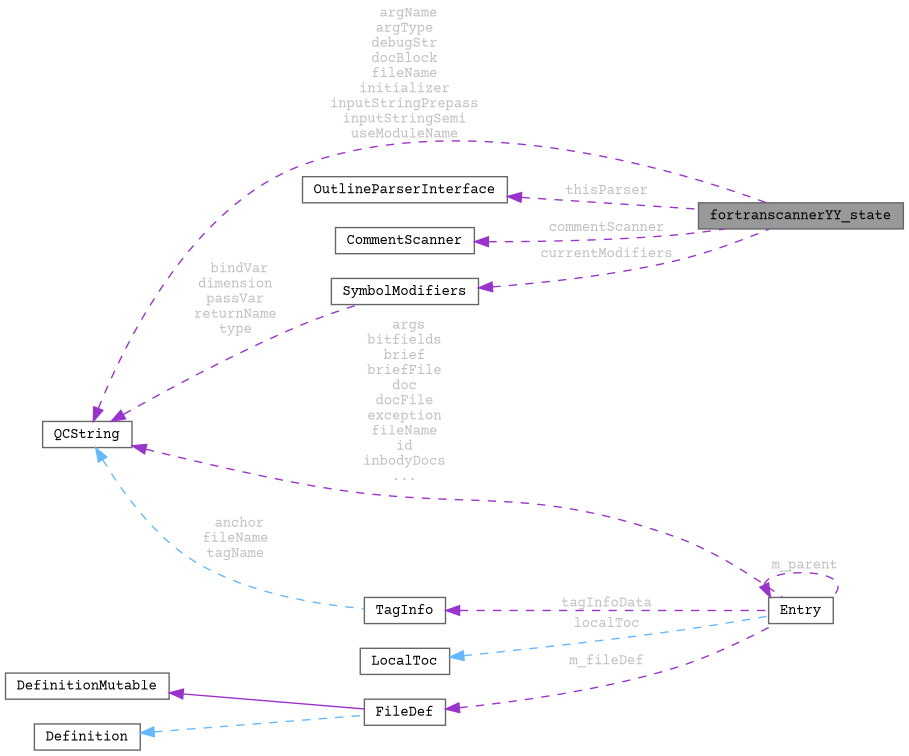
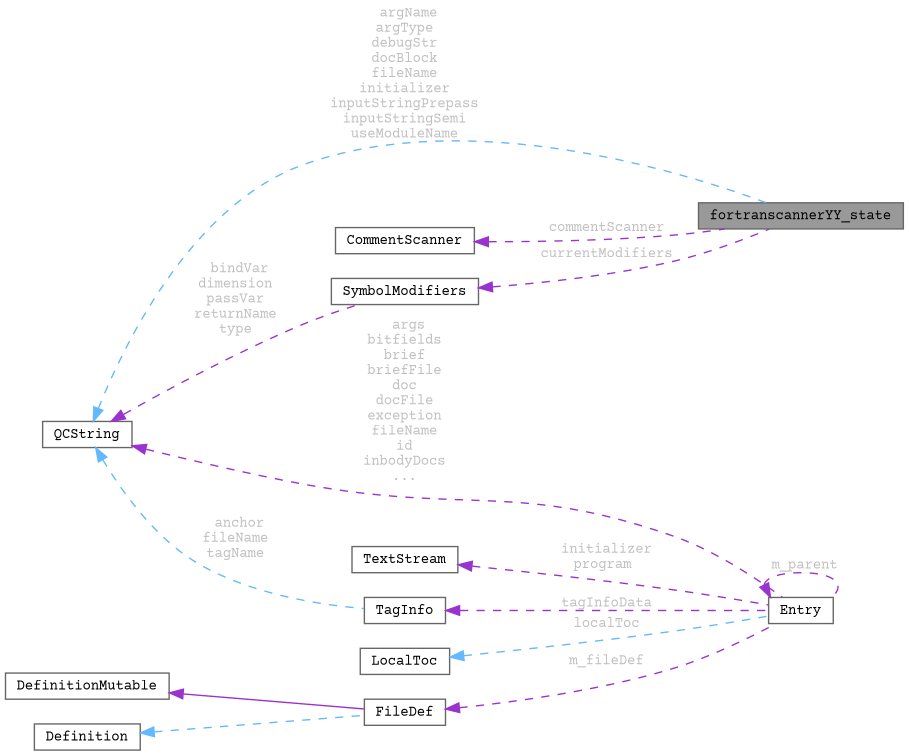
edge "fortranscannerYY_state" -> "QCString": color darkorchid3 -> steelblue1
node "OutlineParserInterface": removed
node "TextStream": added
